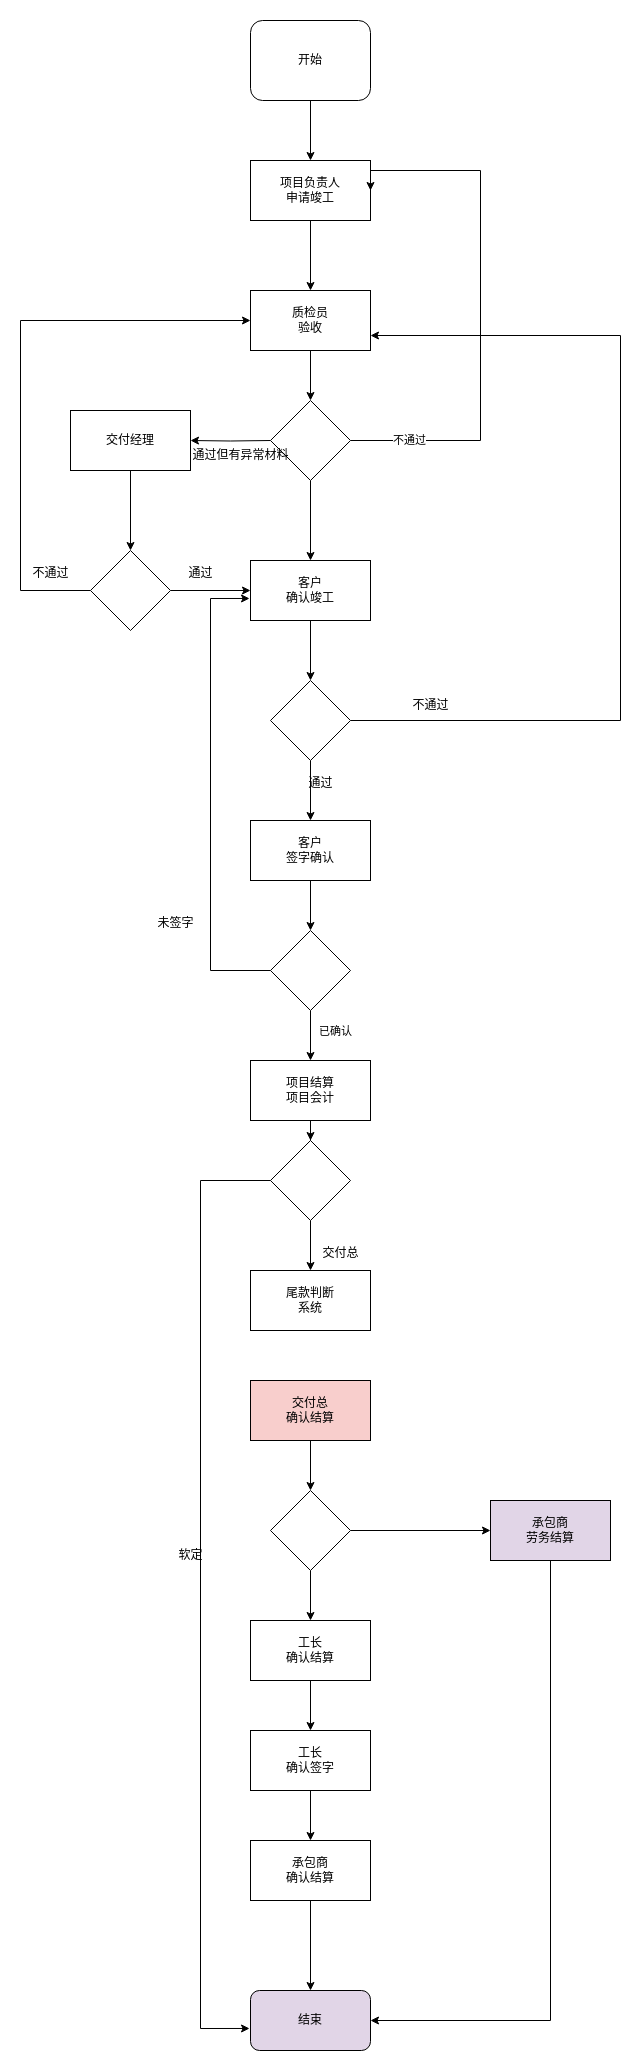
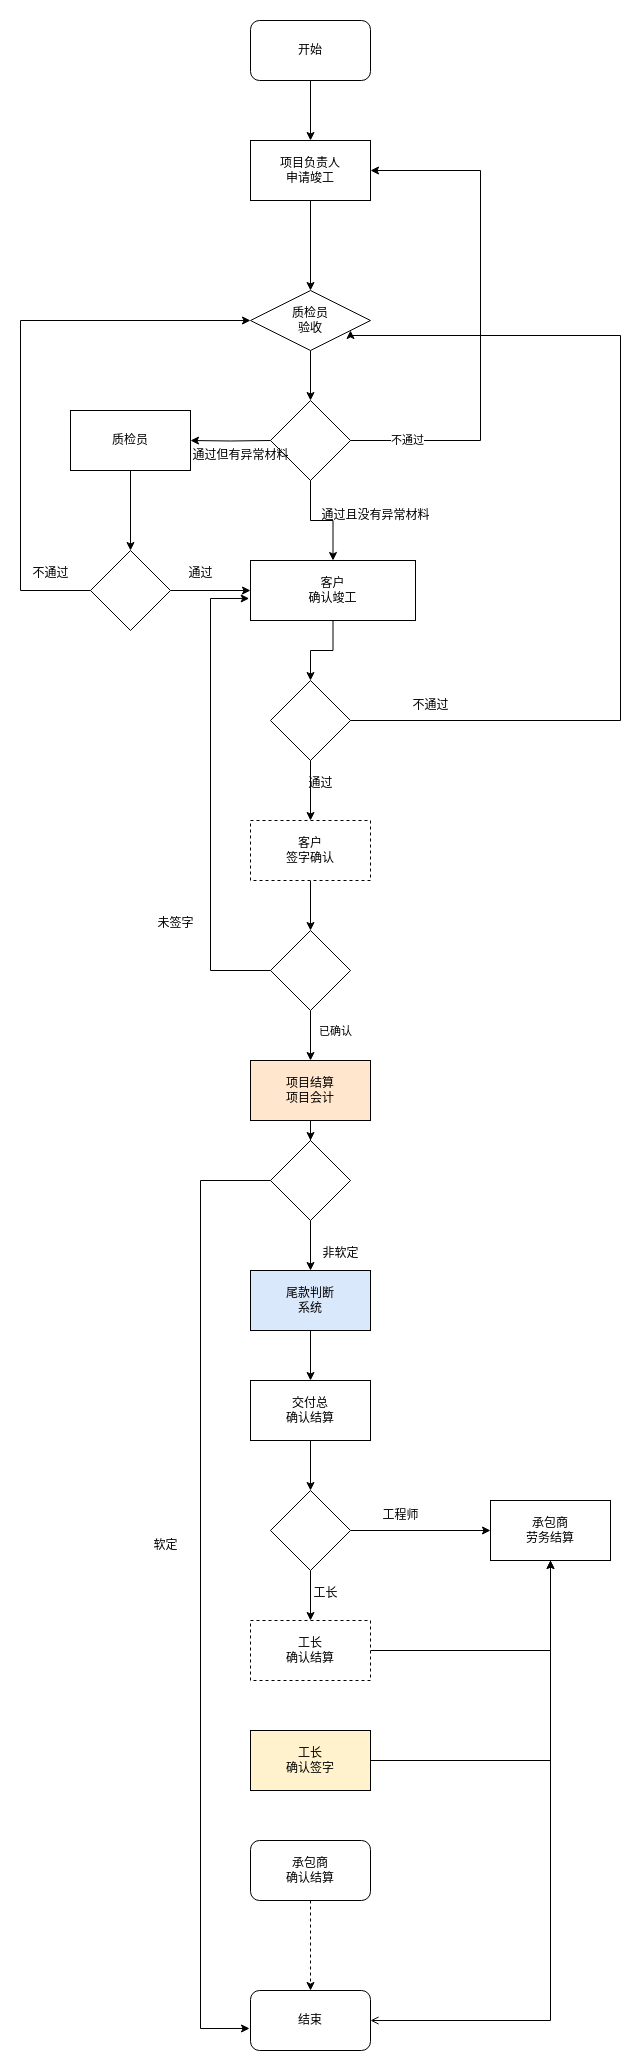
node "开始": size 120x80 -> 120x60
node "项目负责人 申请竣工": moved (311, 191) -> (311, 171)
node "质检员 验收": shape rectangle -> diamond
node "交付经理": label "交付经理" -> "质检员"
node "通过且没有异常材料": added
node "客户 确认竣工": size 120x60 -> 165x60
node "客户 签字确认": style solid -> dashed
node "项目结算 项目会计": fillcolor #ffffff -> #ffe6cc
node "交付总": label "交付总" -> "非软定"
node "尾款判断 系统": fillcolor #ffffff -> #dae8fc
edge "尾款判断 系统" -> "交付总 确认结算": added
node "交付总 确认结算": fillcolor #f8cecc -> #ffffff
node "工程师": added
node "承包商 劳务结算": fillcolor #e1d5e7 -> #ffffff
node "软定": moved (191, 1556) -> (166, 1546)
node "工长": added
node "工长 确认结算": style solid -> dashed
edge "工长 确认结算" -> "工长 确认签字": now "工长 确认结算" -> "承包商 劳务结算"
node "工长 确认签字": fillcolor #ffffff -> #fff2cc
edge "工长 确认签字" -> "承包商 确认结算": now "工长 确认签字" -> "承包商 劳务结算"
node "承包商 确认结算": shape rectangle -> rounded rectangle
edge "承包商 确认结算" -> "结束": style solid -> dashed
node "结束": fillcolor #e1d5e7 -> #ffffff
edge "承包商 劳务结算" -> "结束": arrowhead classic -> open
